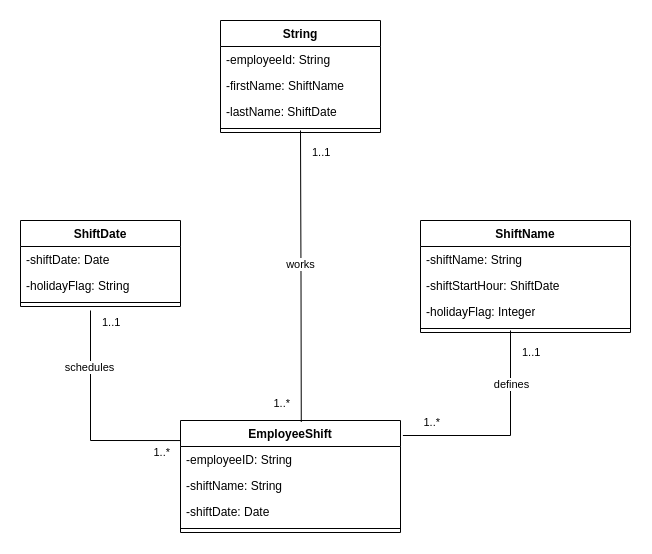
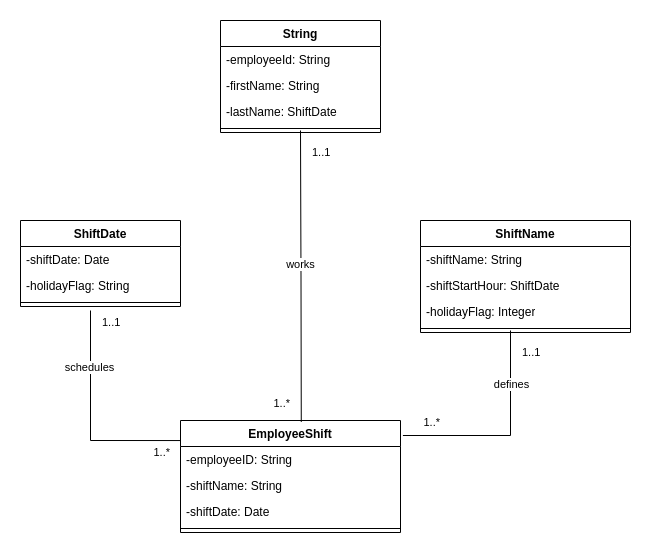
node "-firstName: ShiftName": label "-firstName: ShiftName" -> "-firstName: String"
